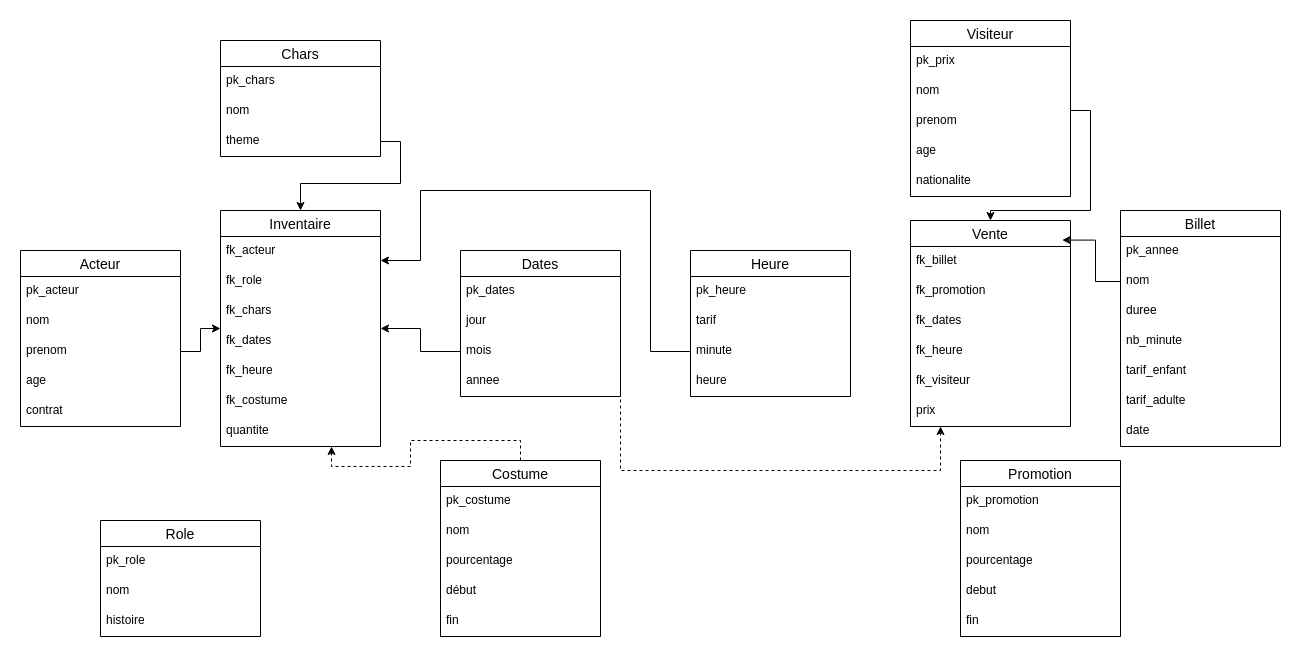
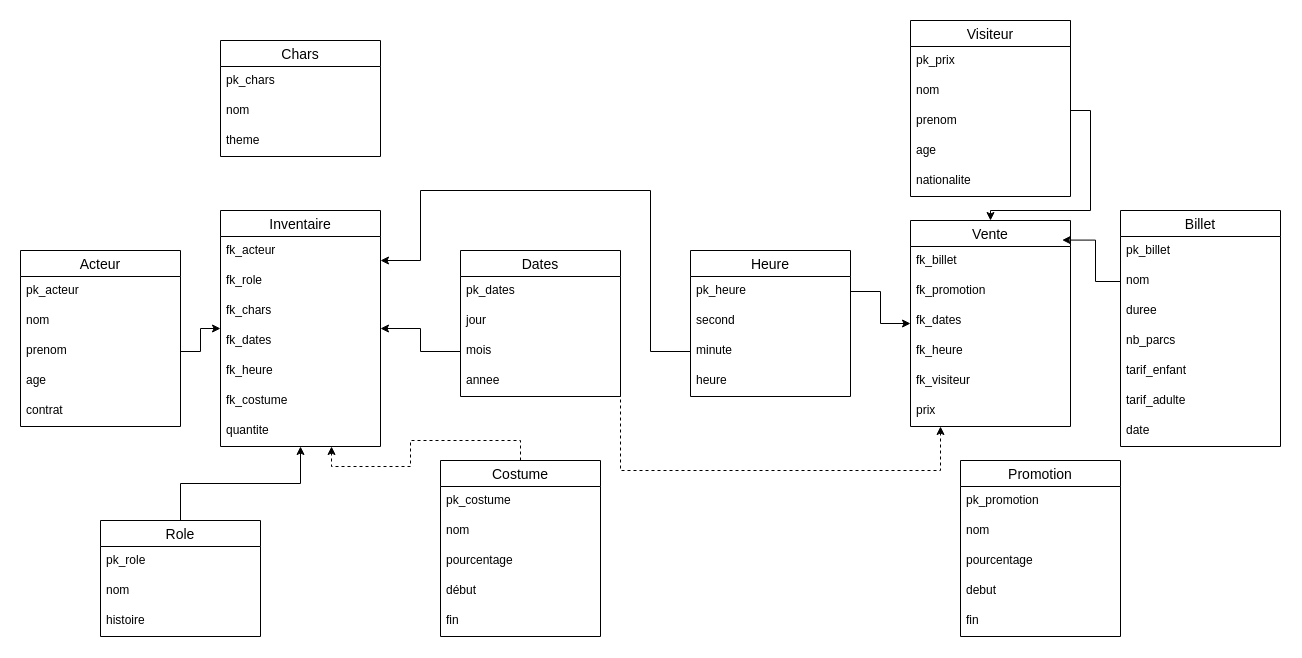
edge "theme" -> "Inventaire": removed
node "pk_annee": label "pk_annee" -> "pk_billet"
edge "pk_heure" -> "Vente": added
node "tarif": label "tarif" -> "second"
node "nb_minute": label "nb_minute" -> "nb_parcs"
edge "Role" -> "Inventaire": added
